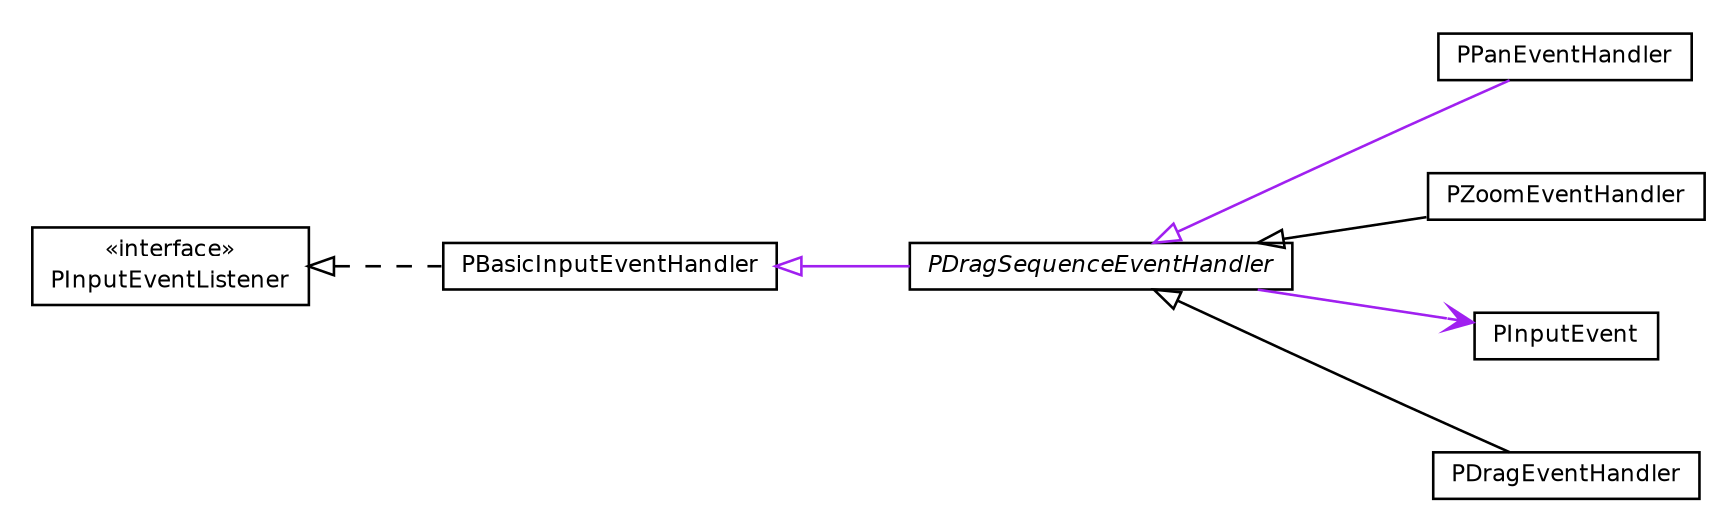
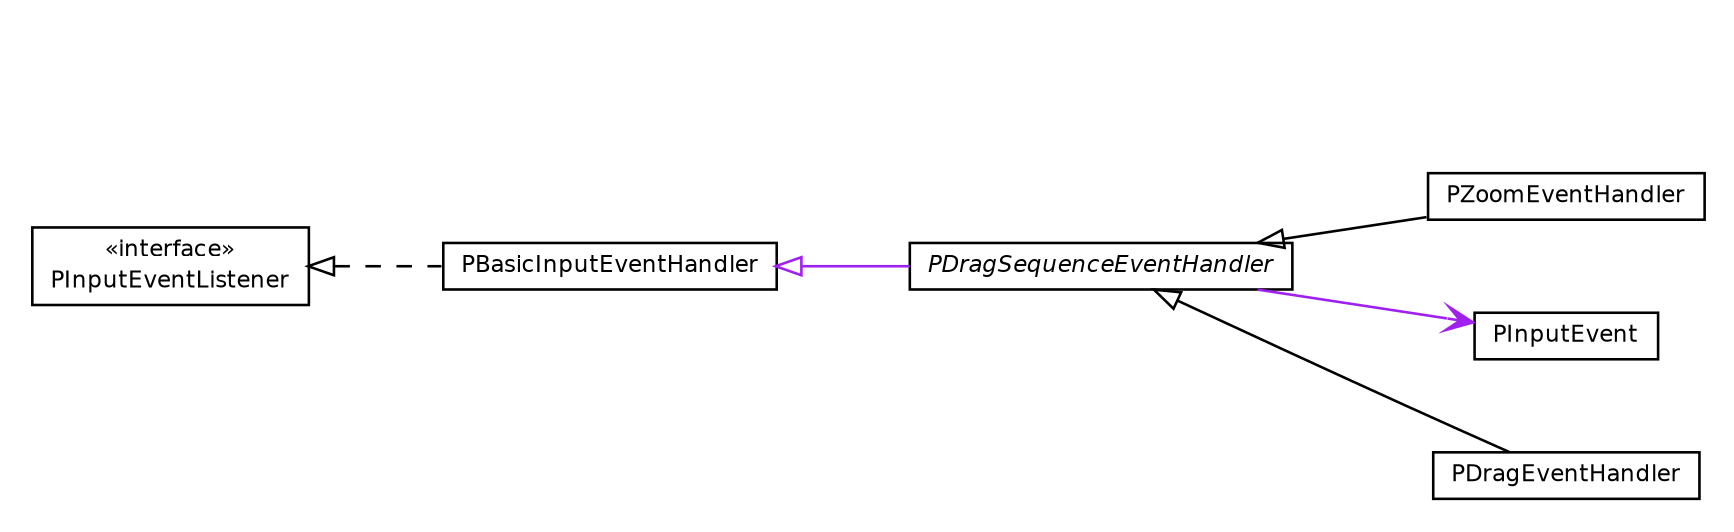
node "PPanEventHandler": removed
